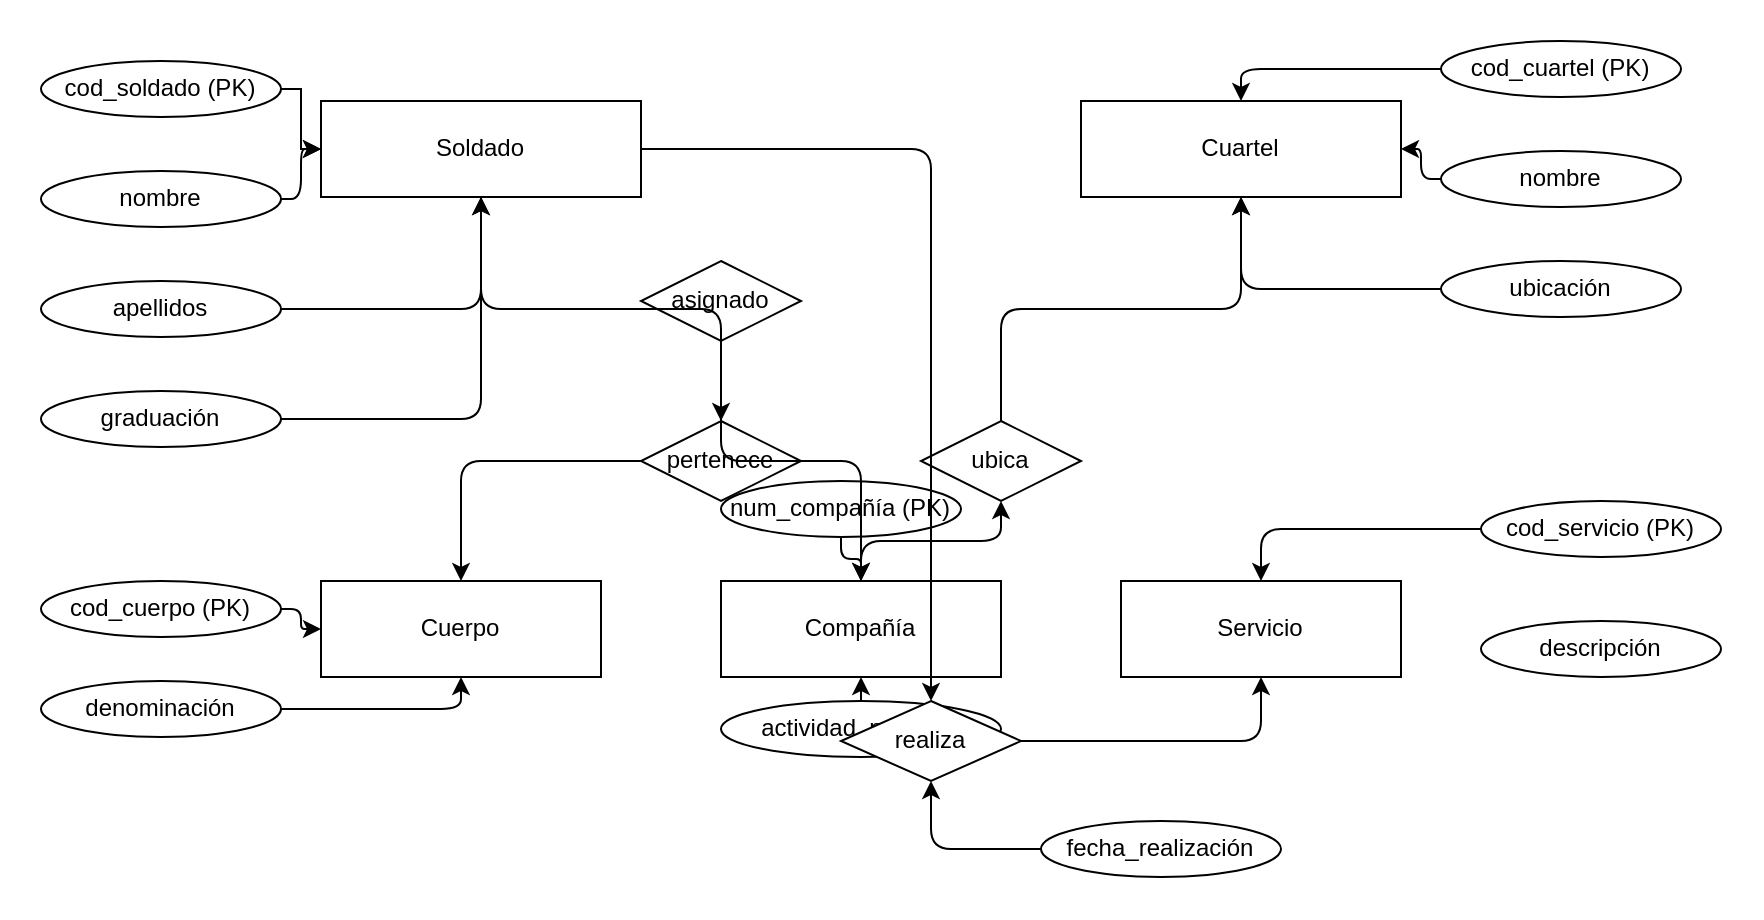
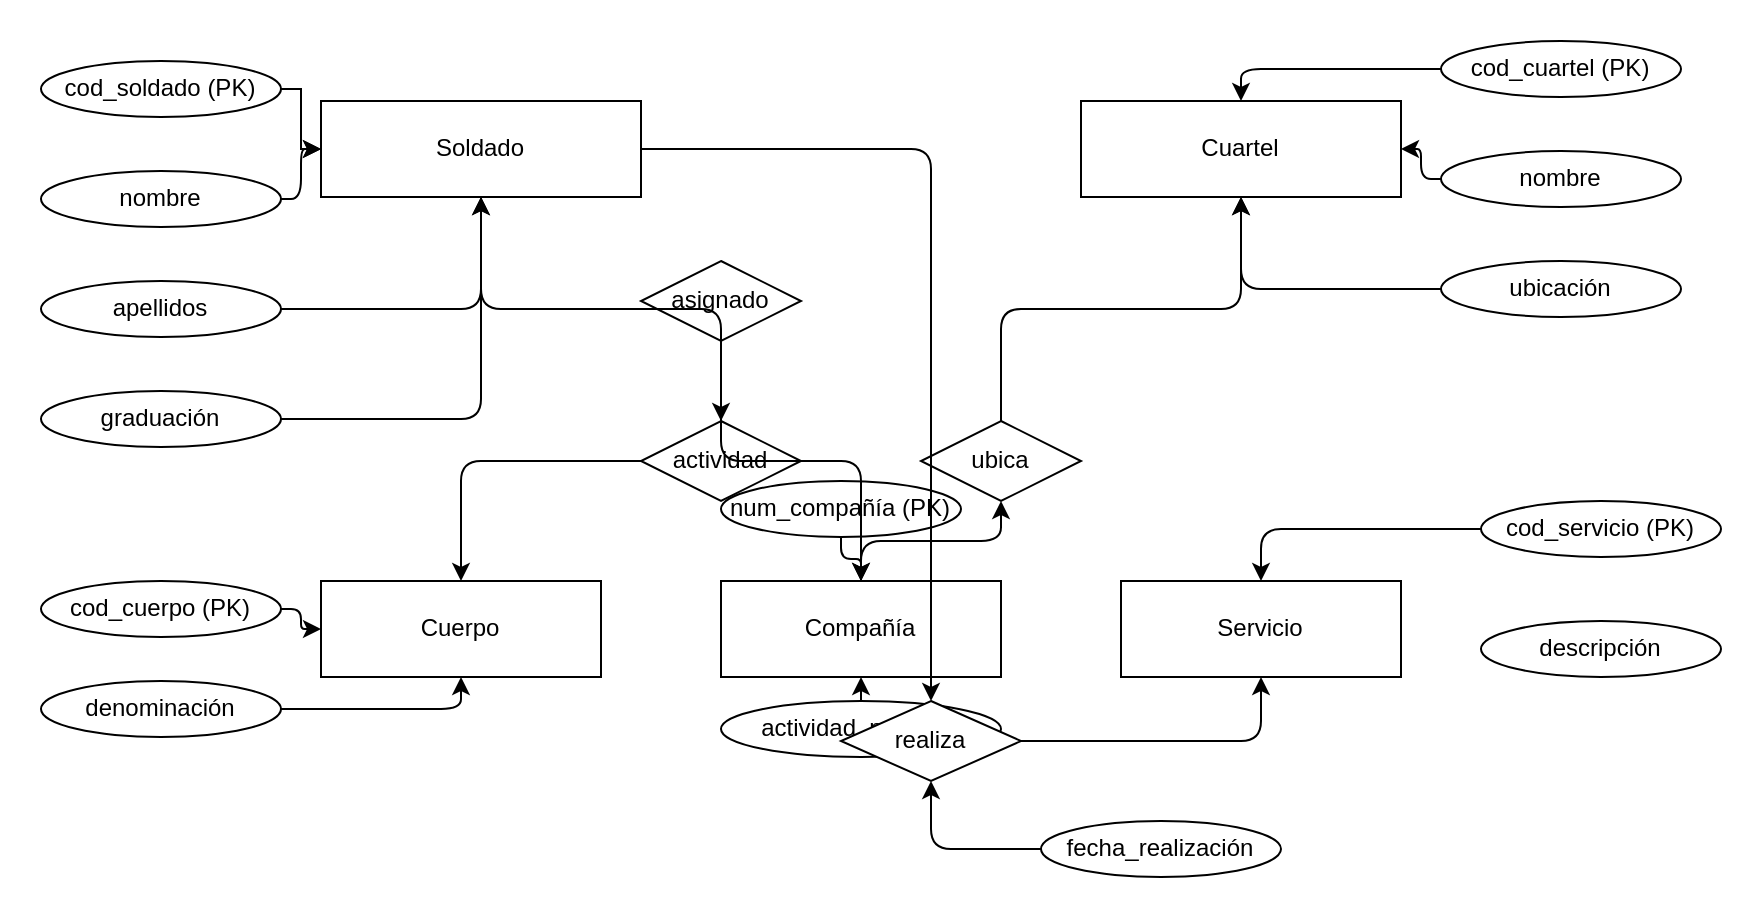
node "pertenece": label "pertenece" -> "actividad"
